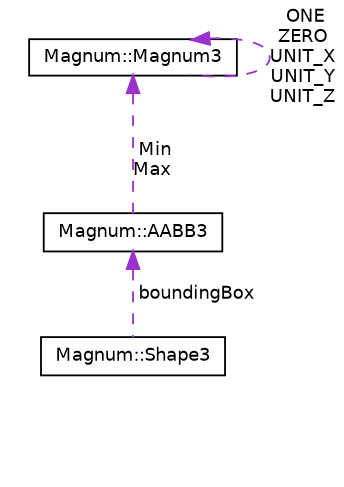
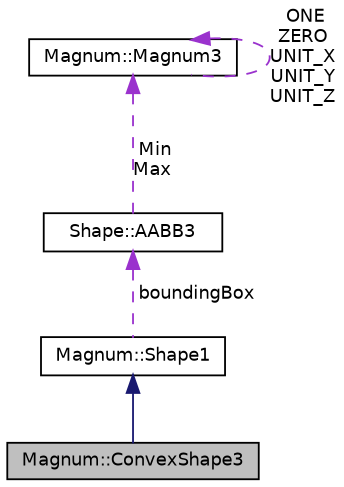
node "Magnum::AABB3": label "Magnum::AABB3" -> "Shape::AABB3"
node "Magnum::Shape3": label "Magnum::Shape3" -> "Magnum::Shape1"
node "Magnum::ConvexShape3": added
